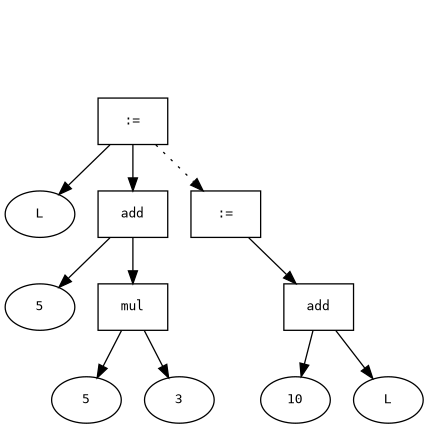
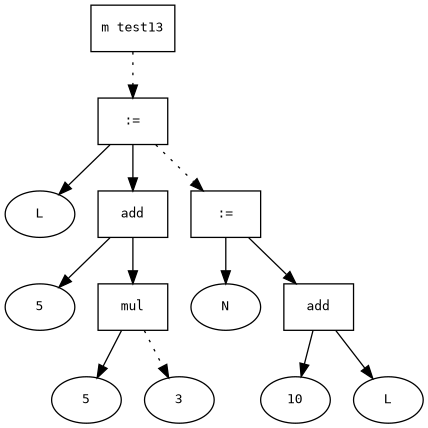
node "m test13": added
node "N": added
edge "mul" -> "3": style solid -> dotted
